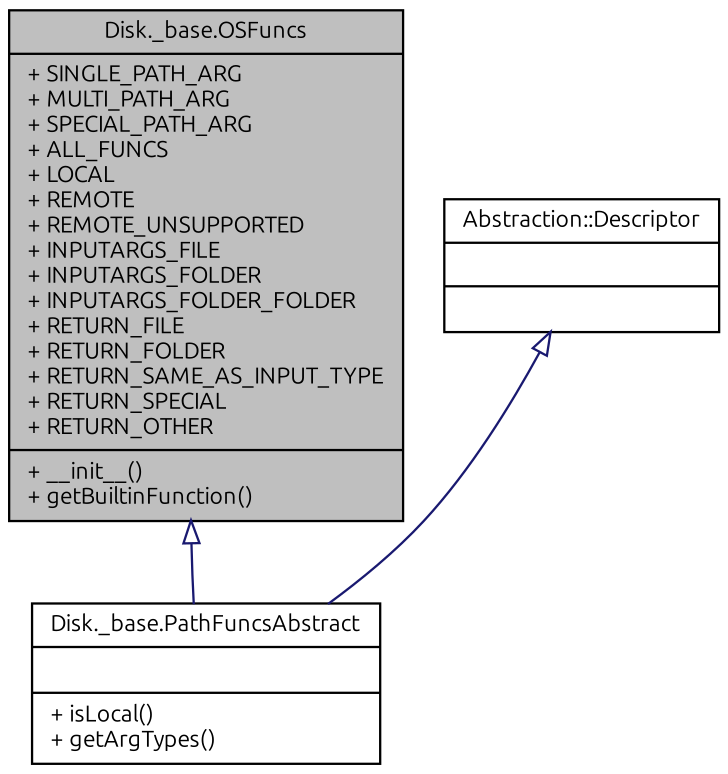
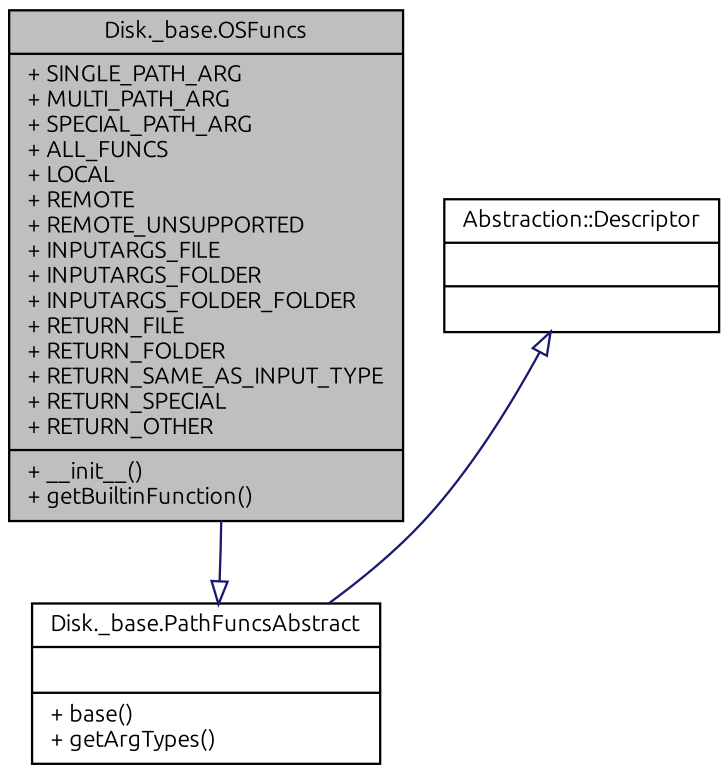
edge "Disk._base.PathFuncsAbstract" -> "Disk._base.OSFuncs": reversed
node "Disk._base.PathFuncsAbstract": text "+ isLocal()" -> "+ base()"
